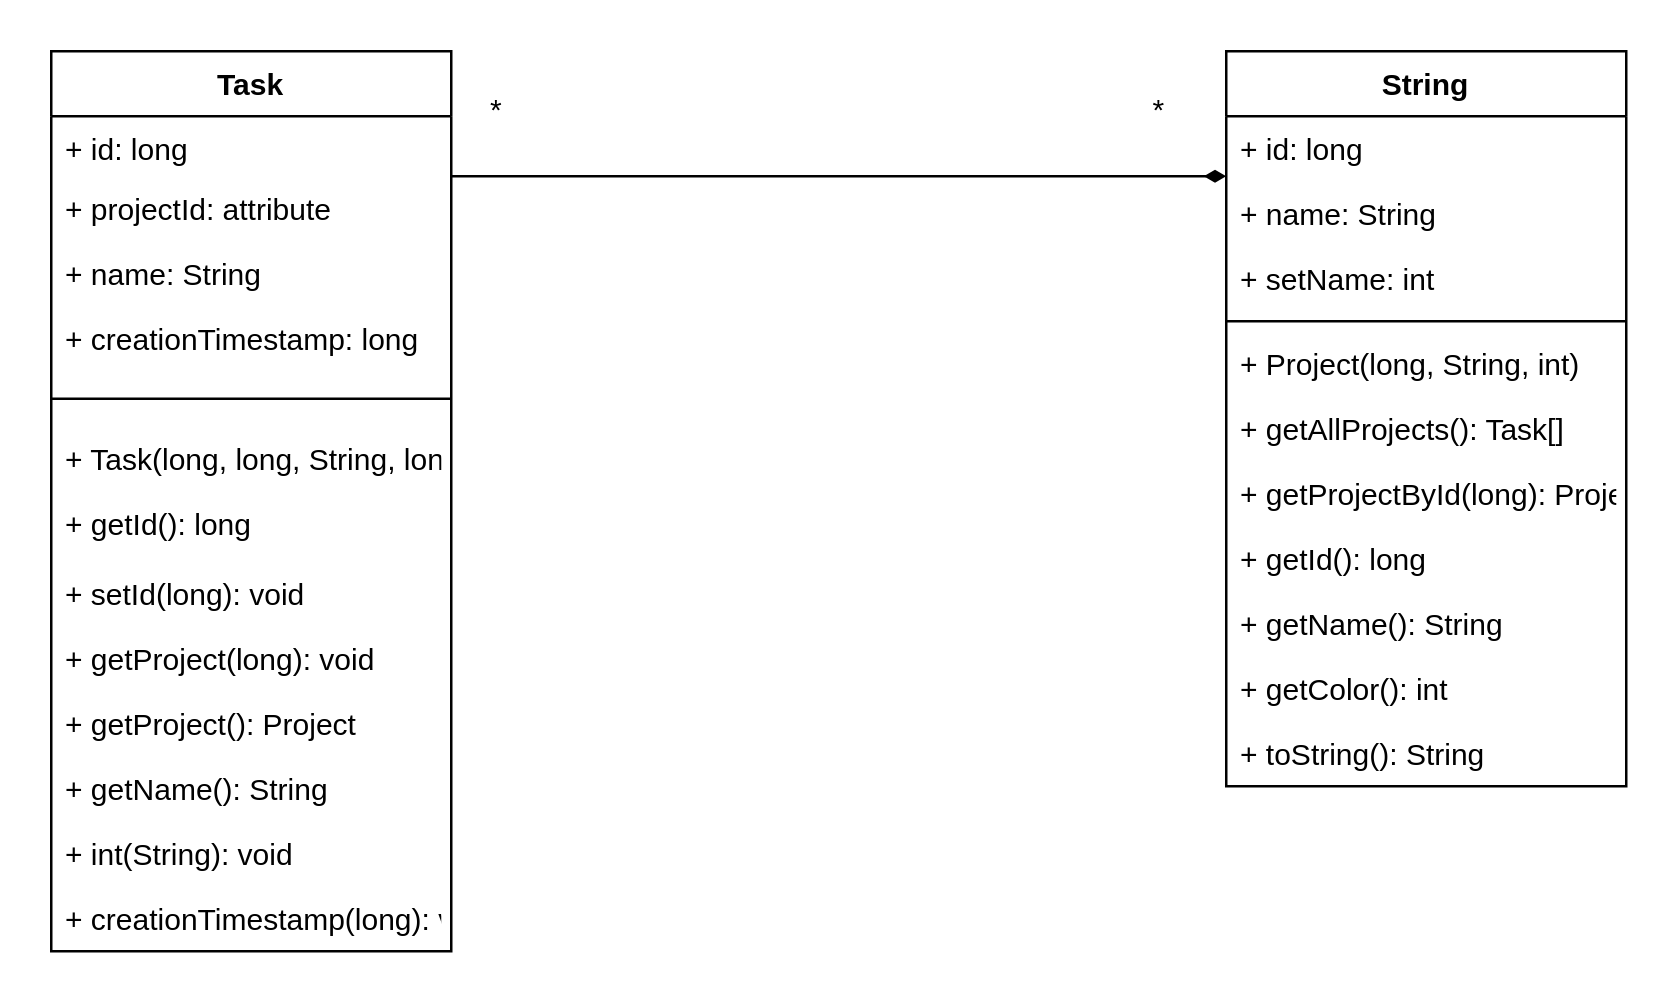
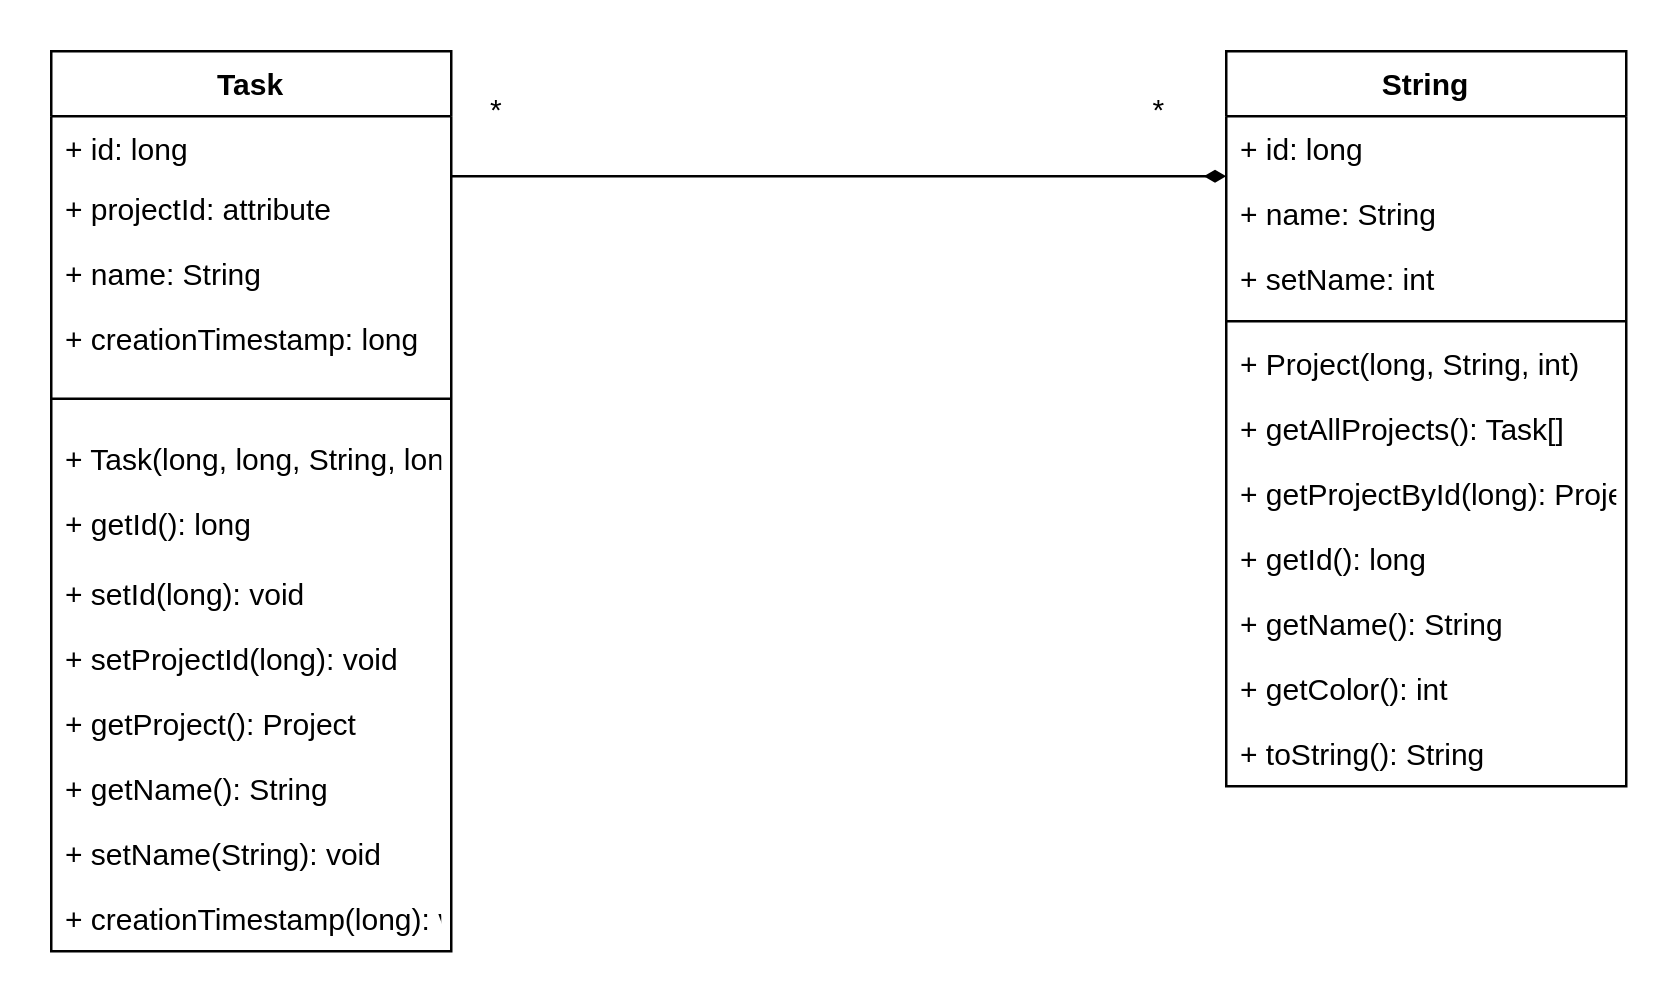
node "+ getProject(long): void": label "+ getProject(long): void" -> "+ setProjectId(long): void"
node "+ int(String): void": label "+ int(String): void" -> "+ setName(String): void"
